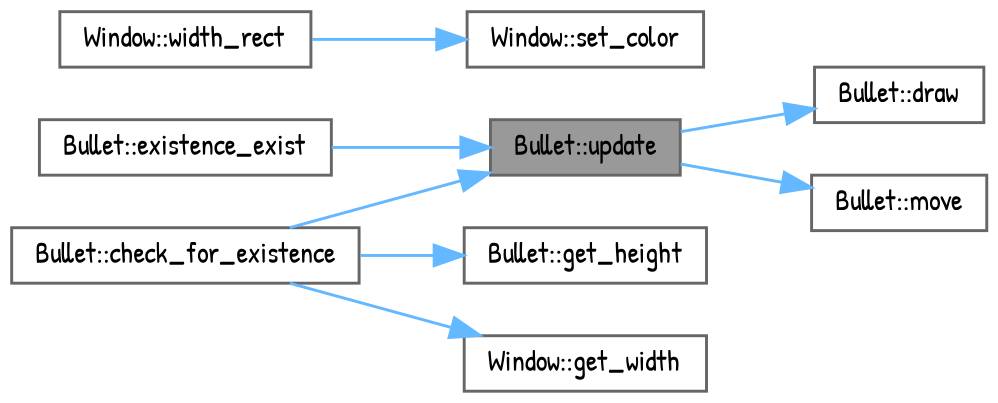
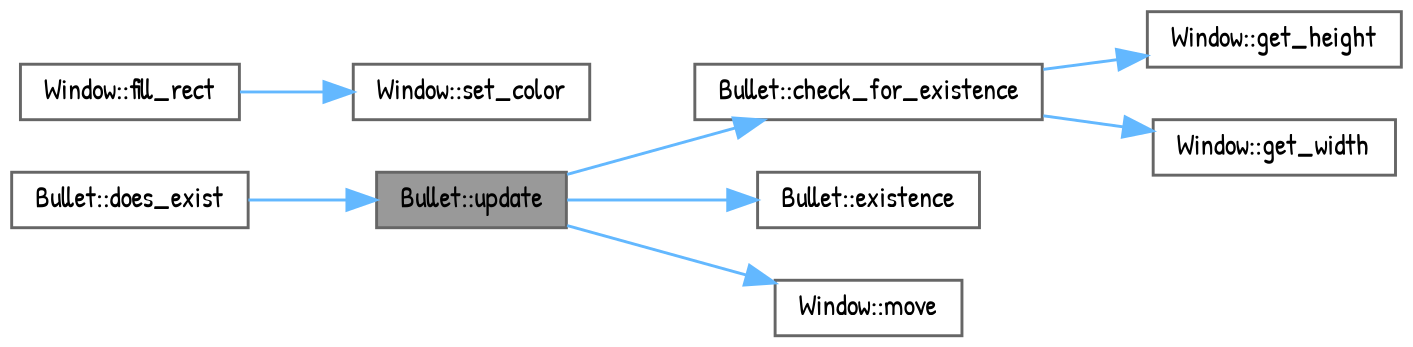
node "Window::width_rect": label "Window::width_rect" -> "Window::fill_rect"
node "Bullet::draw": label "Bullet::draw" -> "Bullet::existence"
node "Bullet::existence_exist": label "Bullet::existence_exist" -> "Bullet::does_exist"
node "Bullet::move": label "Bullet::move" -> "Window::move"
edge "Bullet::check_for_existence" -> "Bullet::update": reversed
node "Bullet::get_height": label "Bullet::get_height" -> "Window::get_height"
